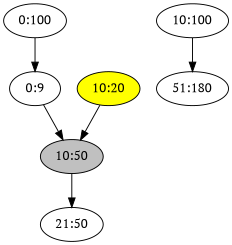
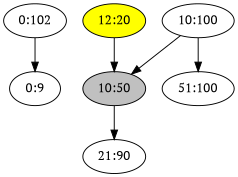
node "0:100": label "0:100" -> "0:102"
node "10:20": label "10:20" -> "12:20"
node "51:180": label "51:180" -> "51:100"
edge "0:9" -> "10:50": now "10:100" -> "10:50"
node "21:50": label "21:50" -> "21:90"
